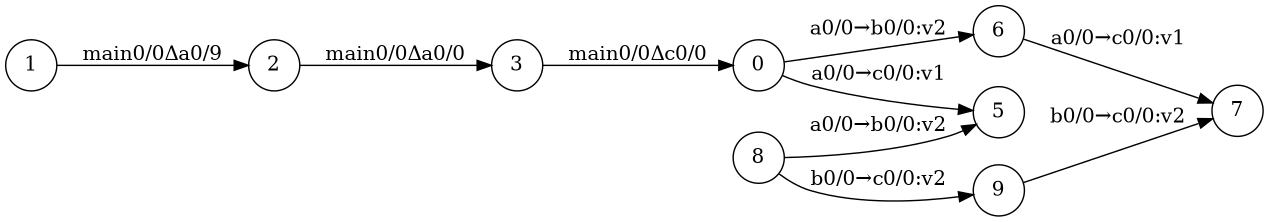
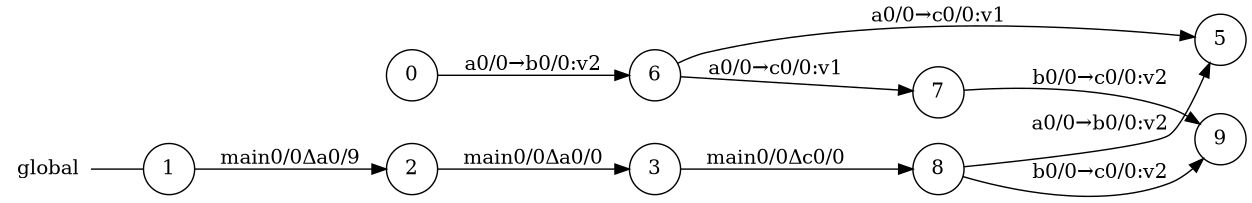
edge "3" -> "0": now "3" -> "8"
edge "0" -> "5": now "6" -> "5"
edge "9" -> "7": reversed
node "global": added
